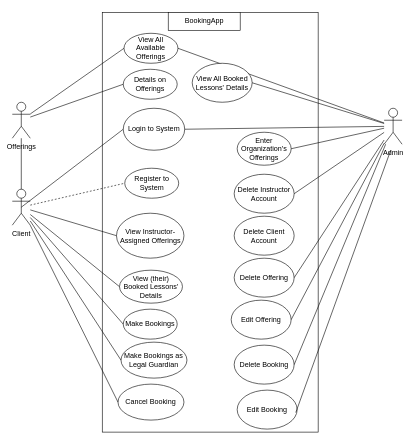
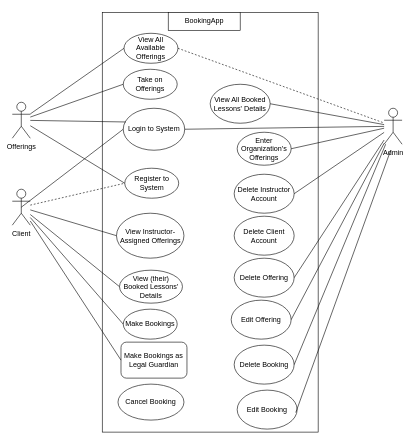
edge "View All Available Offerings" -- "Admin": style solid -> dashed
node "View All Booked Lessons' Details": moved (222, 83) -> (240, 104)
node "Details on Offerings": label "Details on Offerings" -> "Take on Offerings"
edge "Offerings" -- "Register to System": added
edge "Offerings" -- "Client": now "Offerings" -- "Login to System"
edge "Client" -- "Cancel Booking": removed
node "Make Bookings as Legal Guardian": shape ellipse -> rounded rectangle
